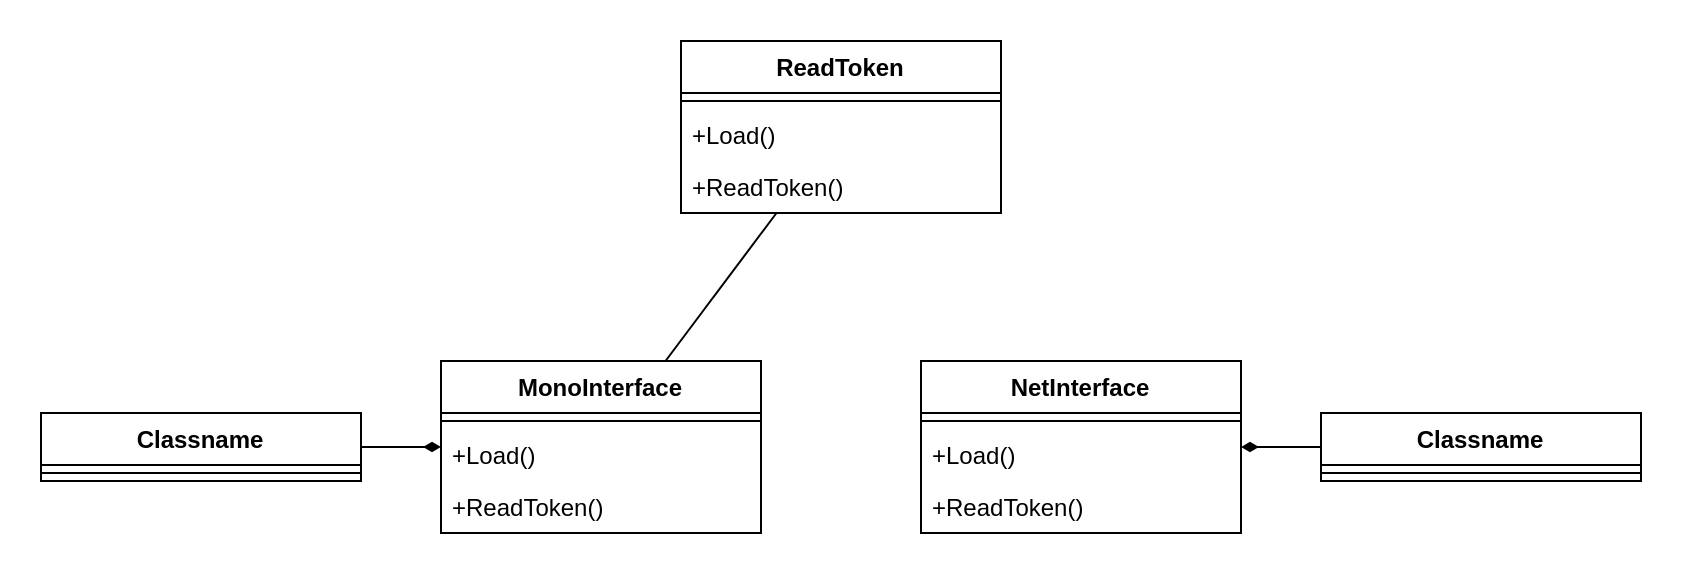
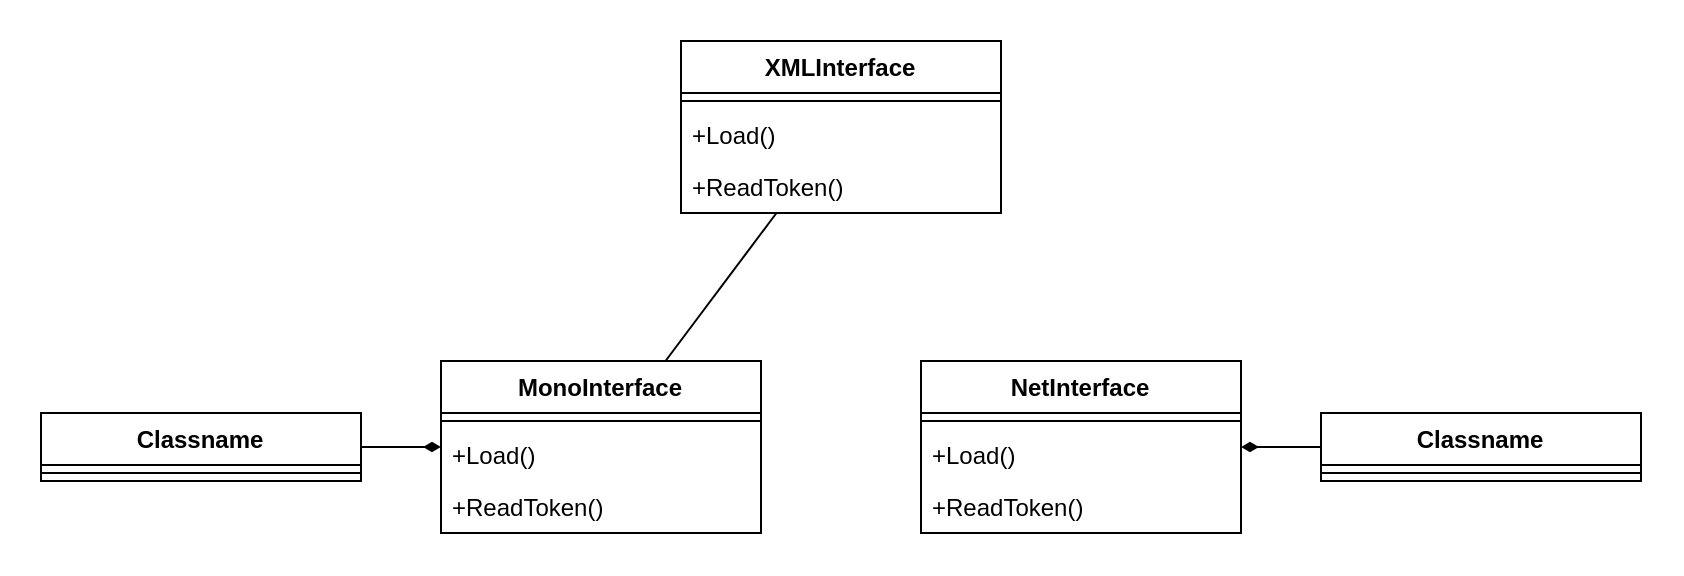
node "ReadToken": label "ReadToken" -> "XMLInterface"
